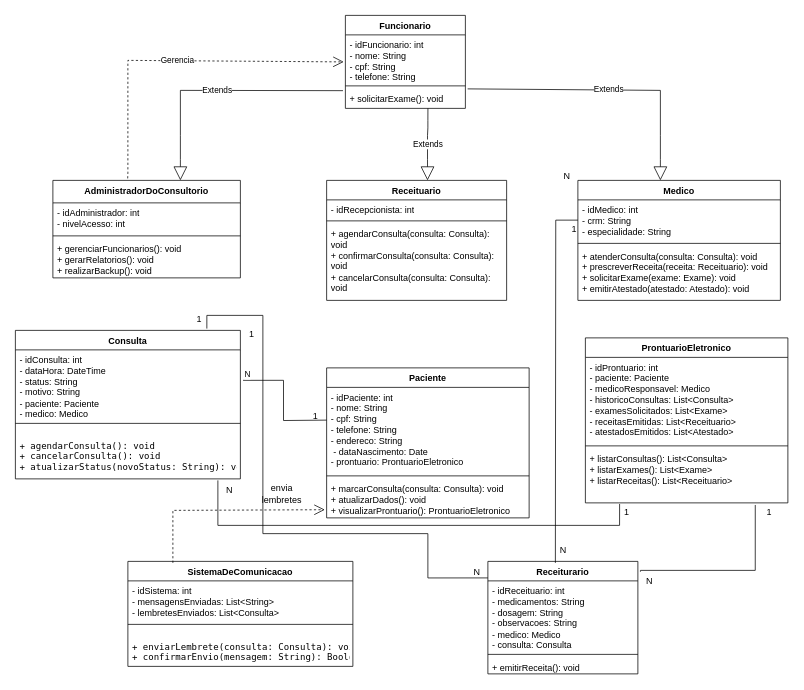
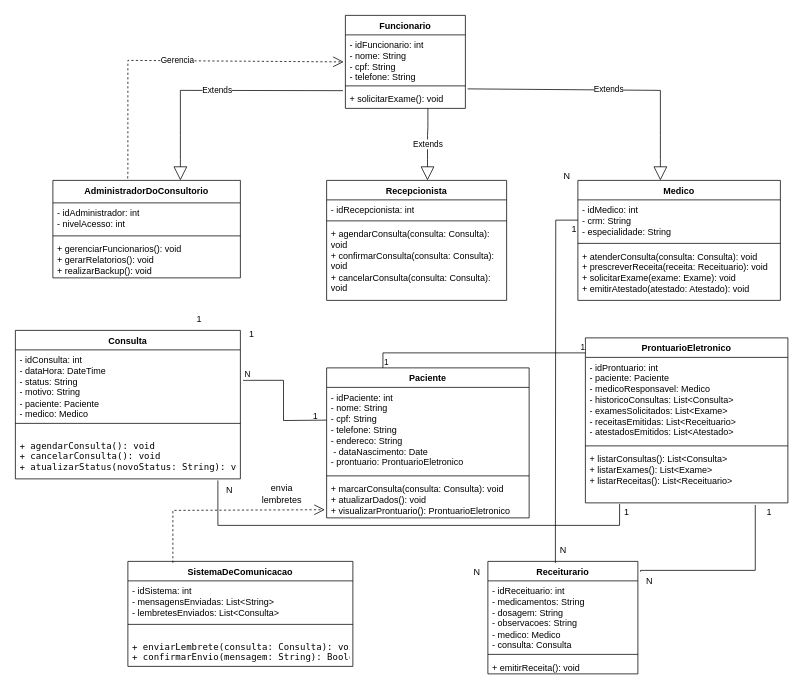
node "Receituario": label "Receituario" -> "Recepcionista"
edge "ProntuarioEletronico" -- "Paciente": added, labels "1", "1"
edge "Consulta" -- "Receiturario": removed
